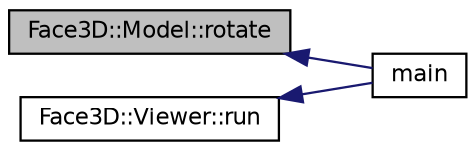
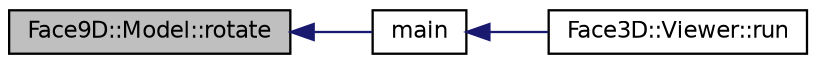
node "Face3D::Model::rotate": label "Face3D::Model::rotate" -> "Face9D::Model::rotate"
edge "main" -> "Face3D::Viewer::run": reversed
